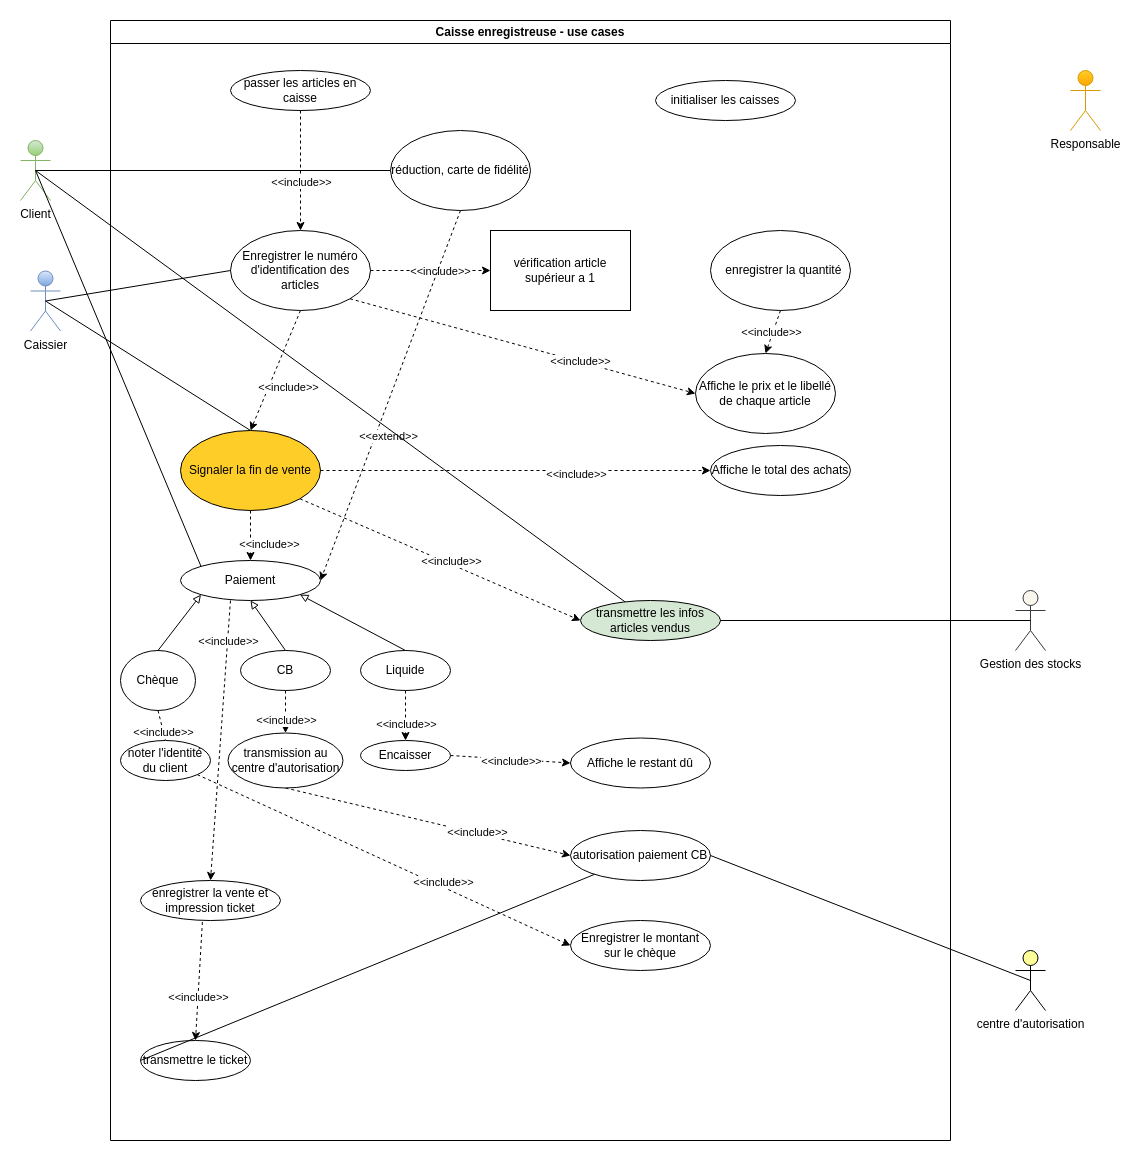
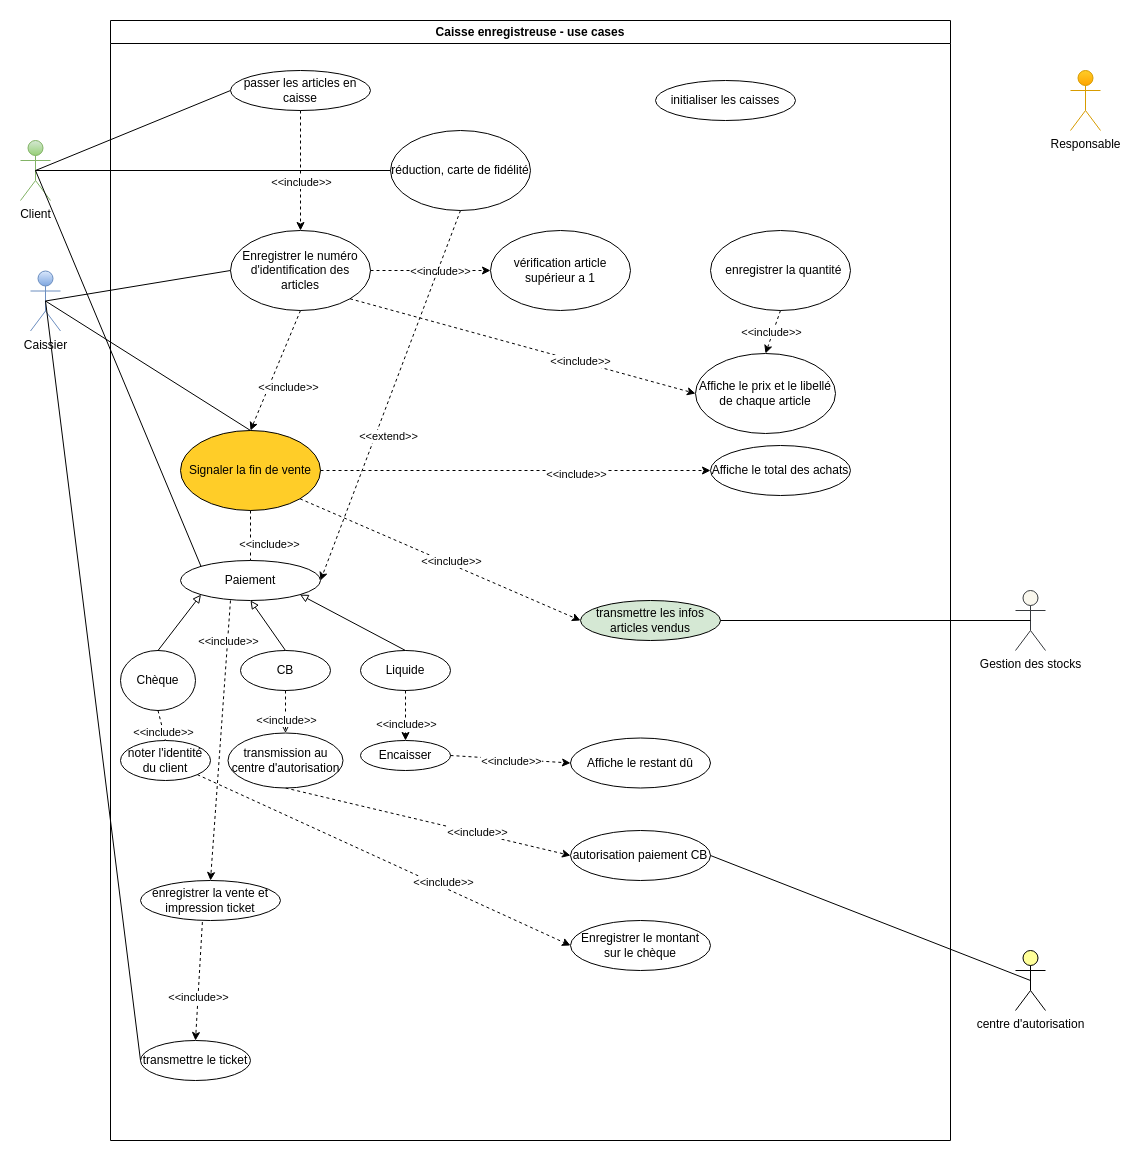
node "vérification article supérieur a 1": shape rectangle -> ellipse
edge "Client" -- "transmettre les infos articles vendus": now "Client" -- "passer les articles en caisse"
edge "Signaler la fin de vente" -> "Paiement": arrowhead classic -> none
edge "CB" -> "transmission au centre d'autorisation": arrowhead classic -> open
edge "autorisation paiement CB" -- "transmettre le ticket": now "Caissier" -- "transmettre le ticket"
